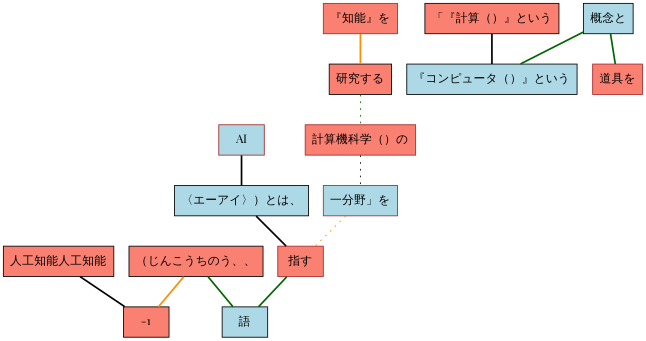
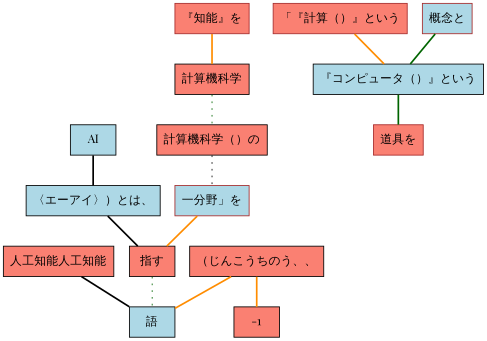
node "「『計算（）』という": color black -> brown
node "概念と": color black -> brown
edge "「『計算（）』という" -- "『コンピュータ（）』という": color black -> darkorange
edge "概念と" -- "道具を": now "『コンピュータ（）』という" -- "道具を"
node "研究する": label "研究する" -> "計算機科学"
node "AI": color brown -> black
node "計算機科学（）の": color brown -> black
edge "一分野」を" -- "指す": style dotted -> bold
node "指す": color brown -> black
edge "人工知能人工知能" -- "-1": now "人工知能人工知能" -- "語"
edge "（じんこうちのう、、" -- "語": color darkgreen -> darkorange
edge "指す" -- "語": style bold -> dotted
